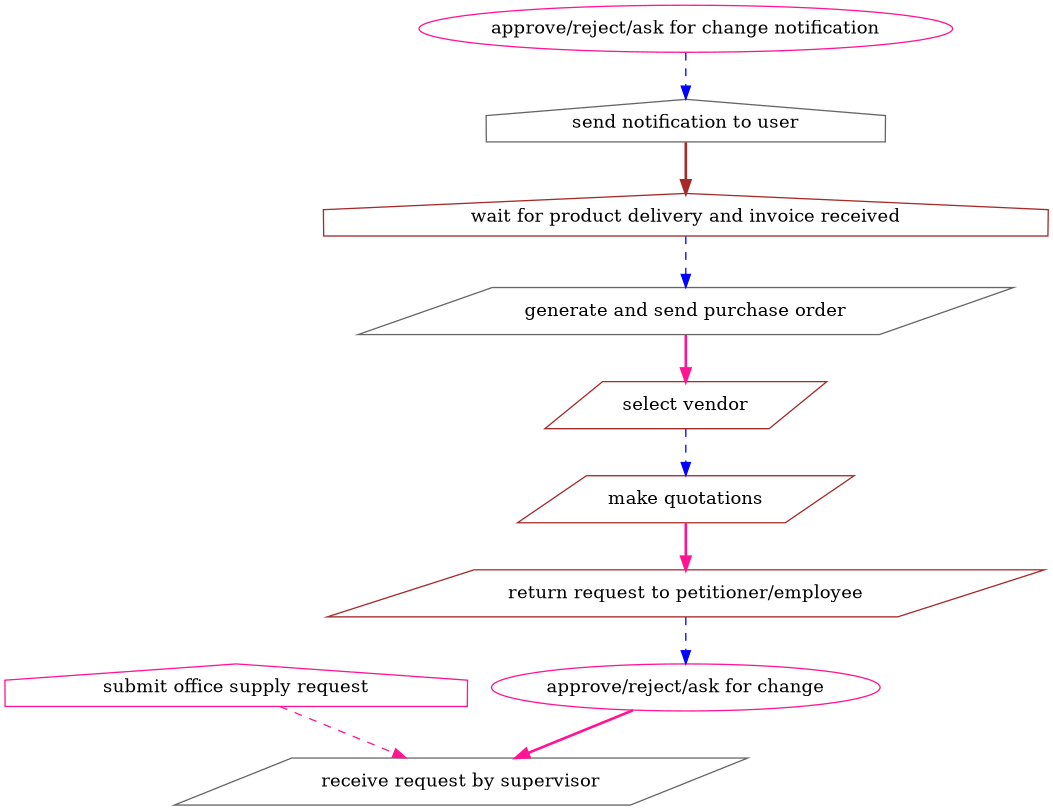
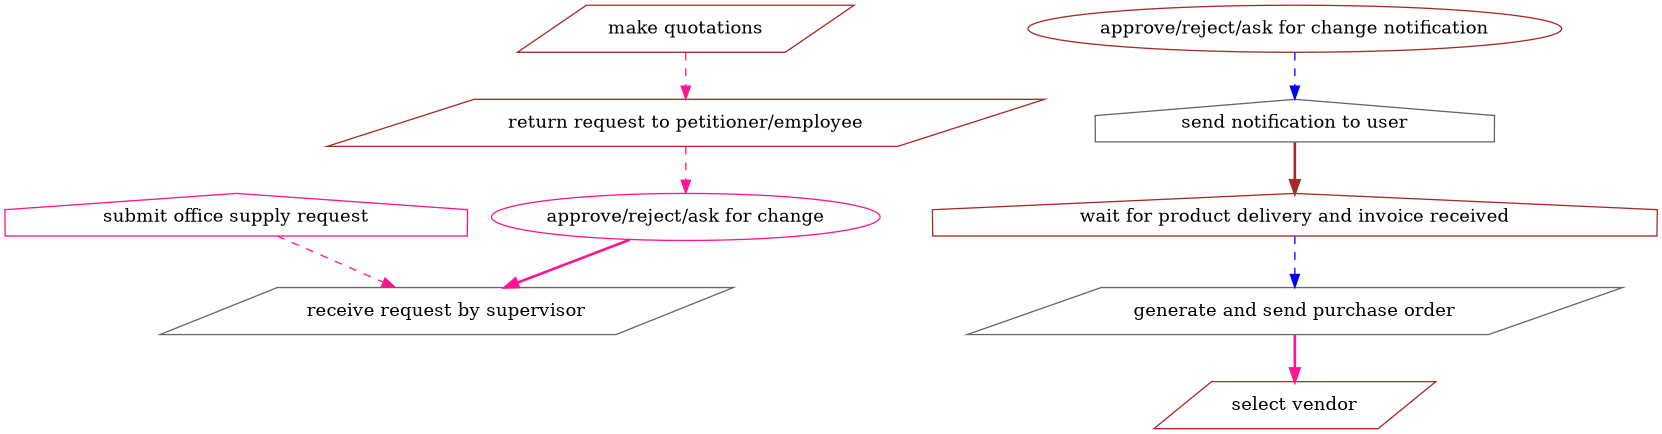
node "approve/reject/ask for change notification": color deeppink -> brown
edge "select vendor" -> "make quotations": removed
edge "make quotations" -> "return request to petitioner/employee": style bold -> dashed
edge "return request to petitioner/employee" -> "approve/reject/ask for change": color blue -> deeppink
